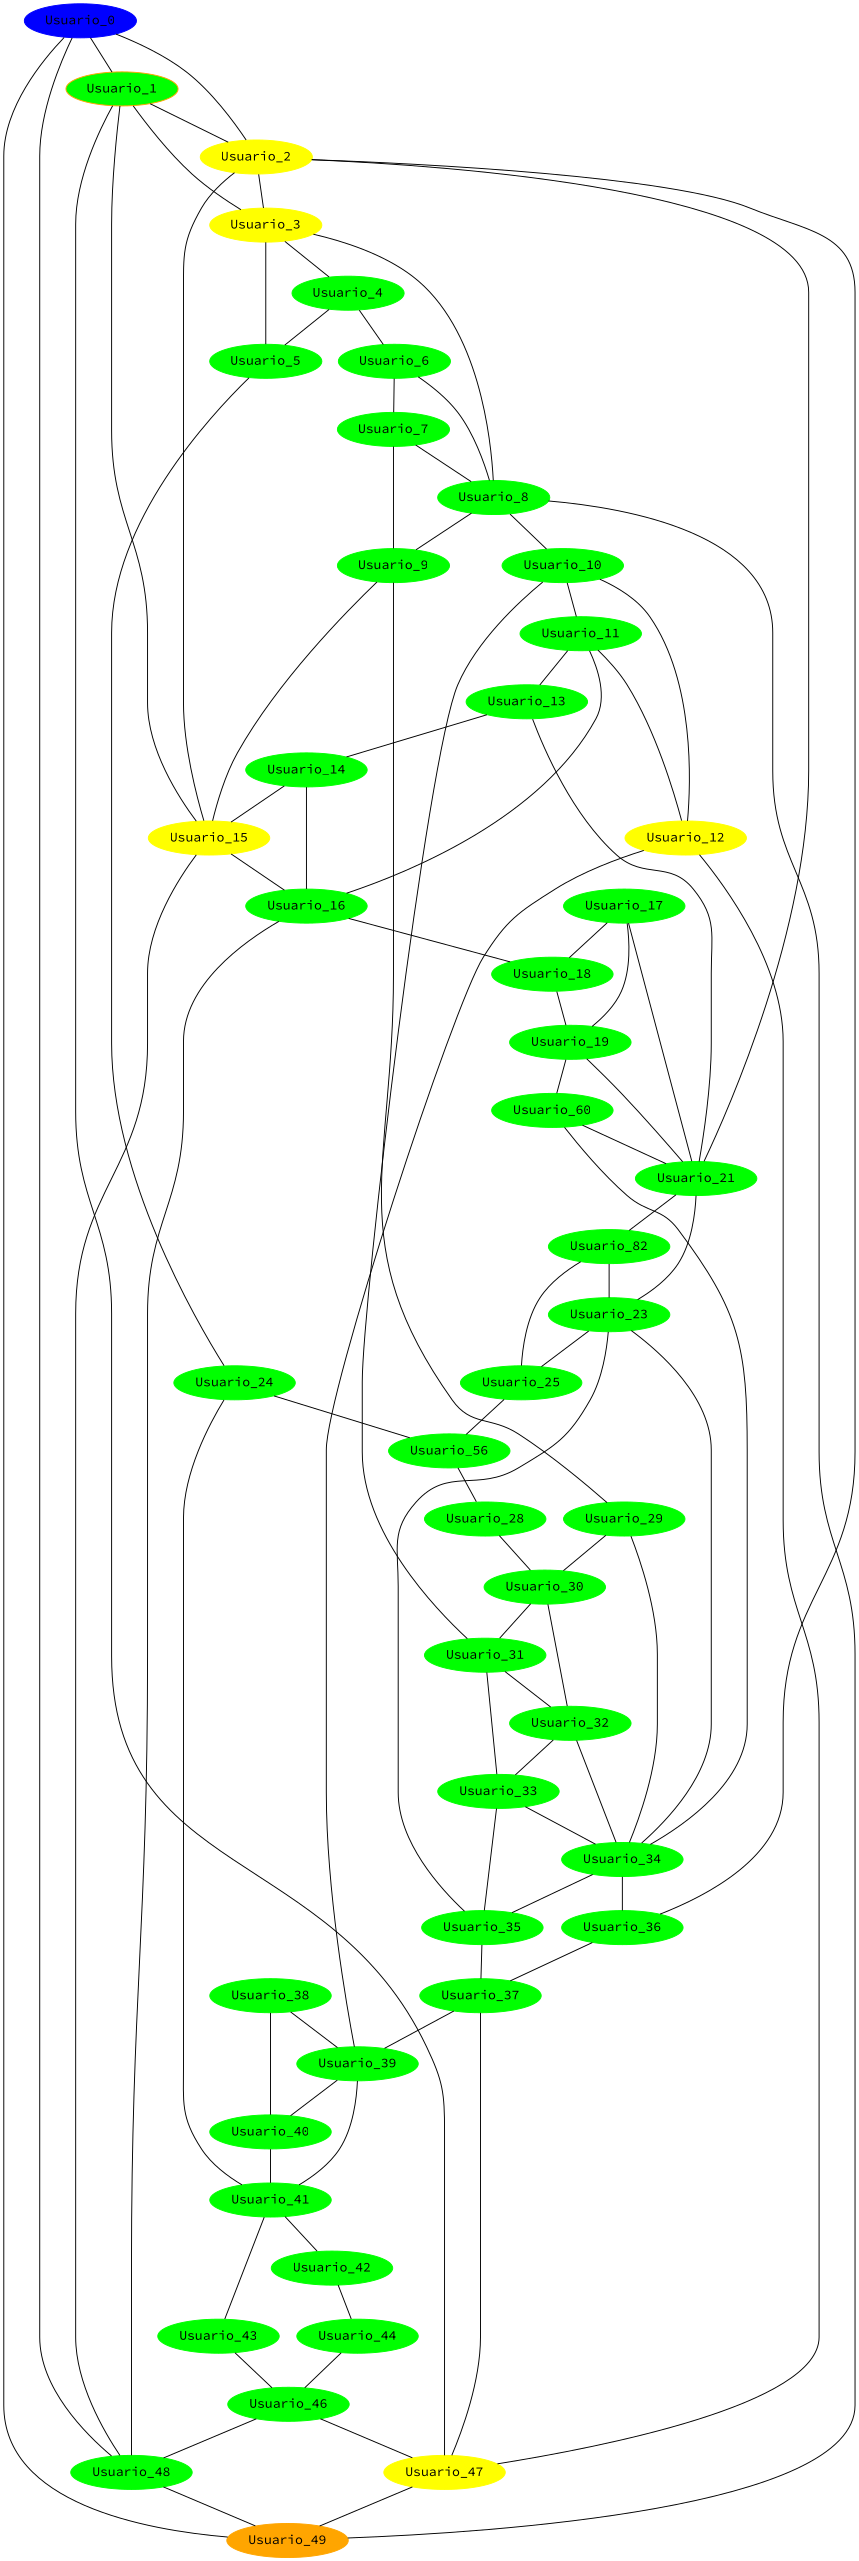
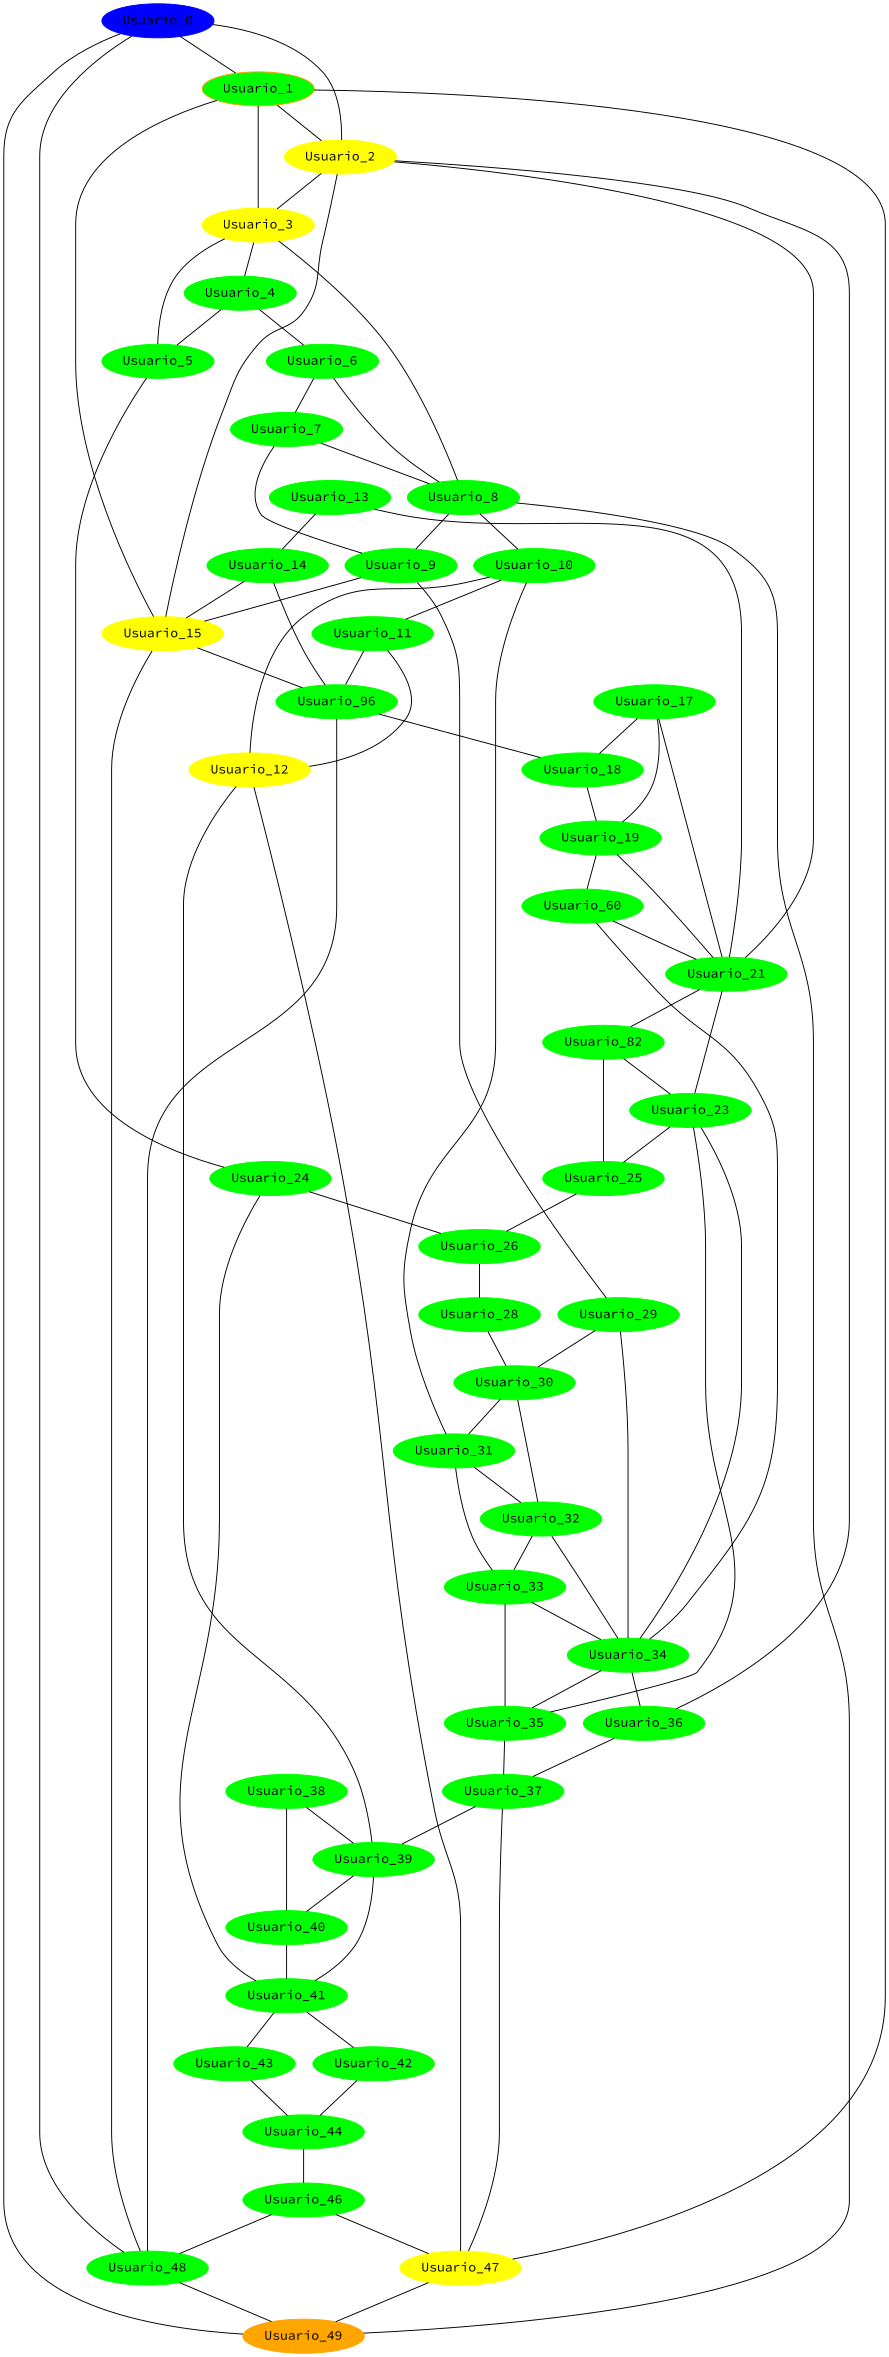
edge "Usuario_11" -- "Usuario_13": removed
node "Usuario_16": label "Usuario_16" -> "Usuario_96"
node "Usuario_56": label "Usuario_56" -> "Usuario_26"
edge "Usuario_43" -- "Usuario_46": now "Usuario_43" -- "Usuario_44"
